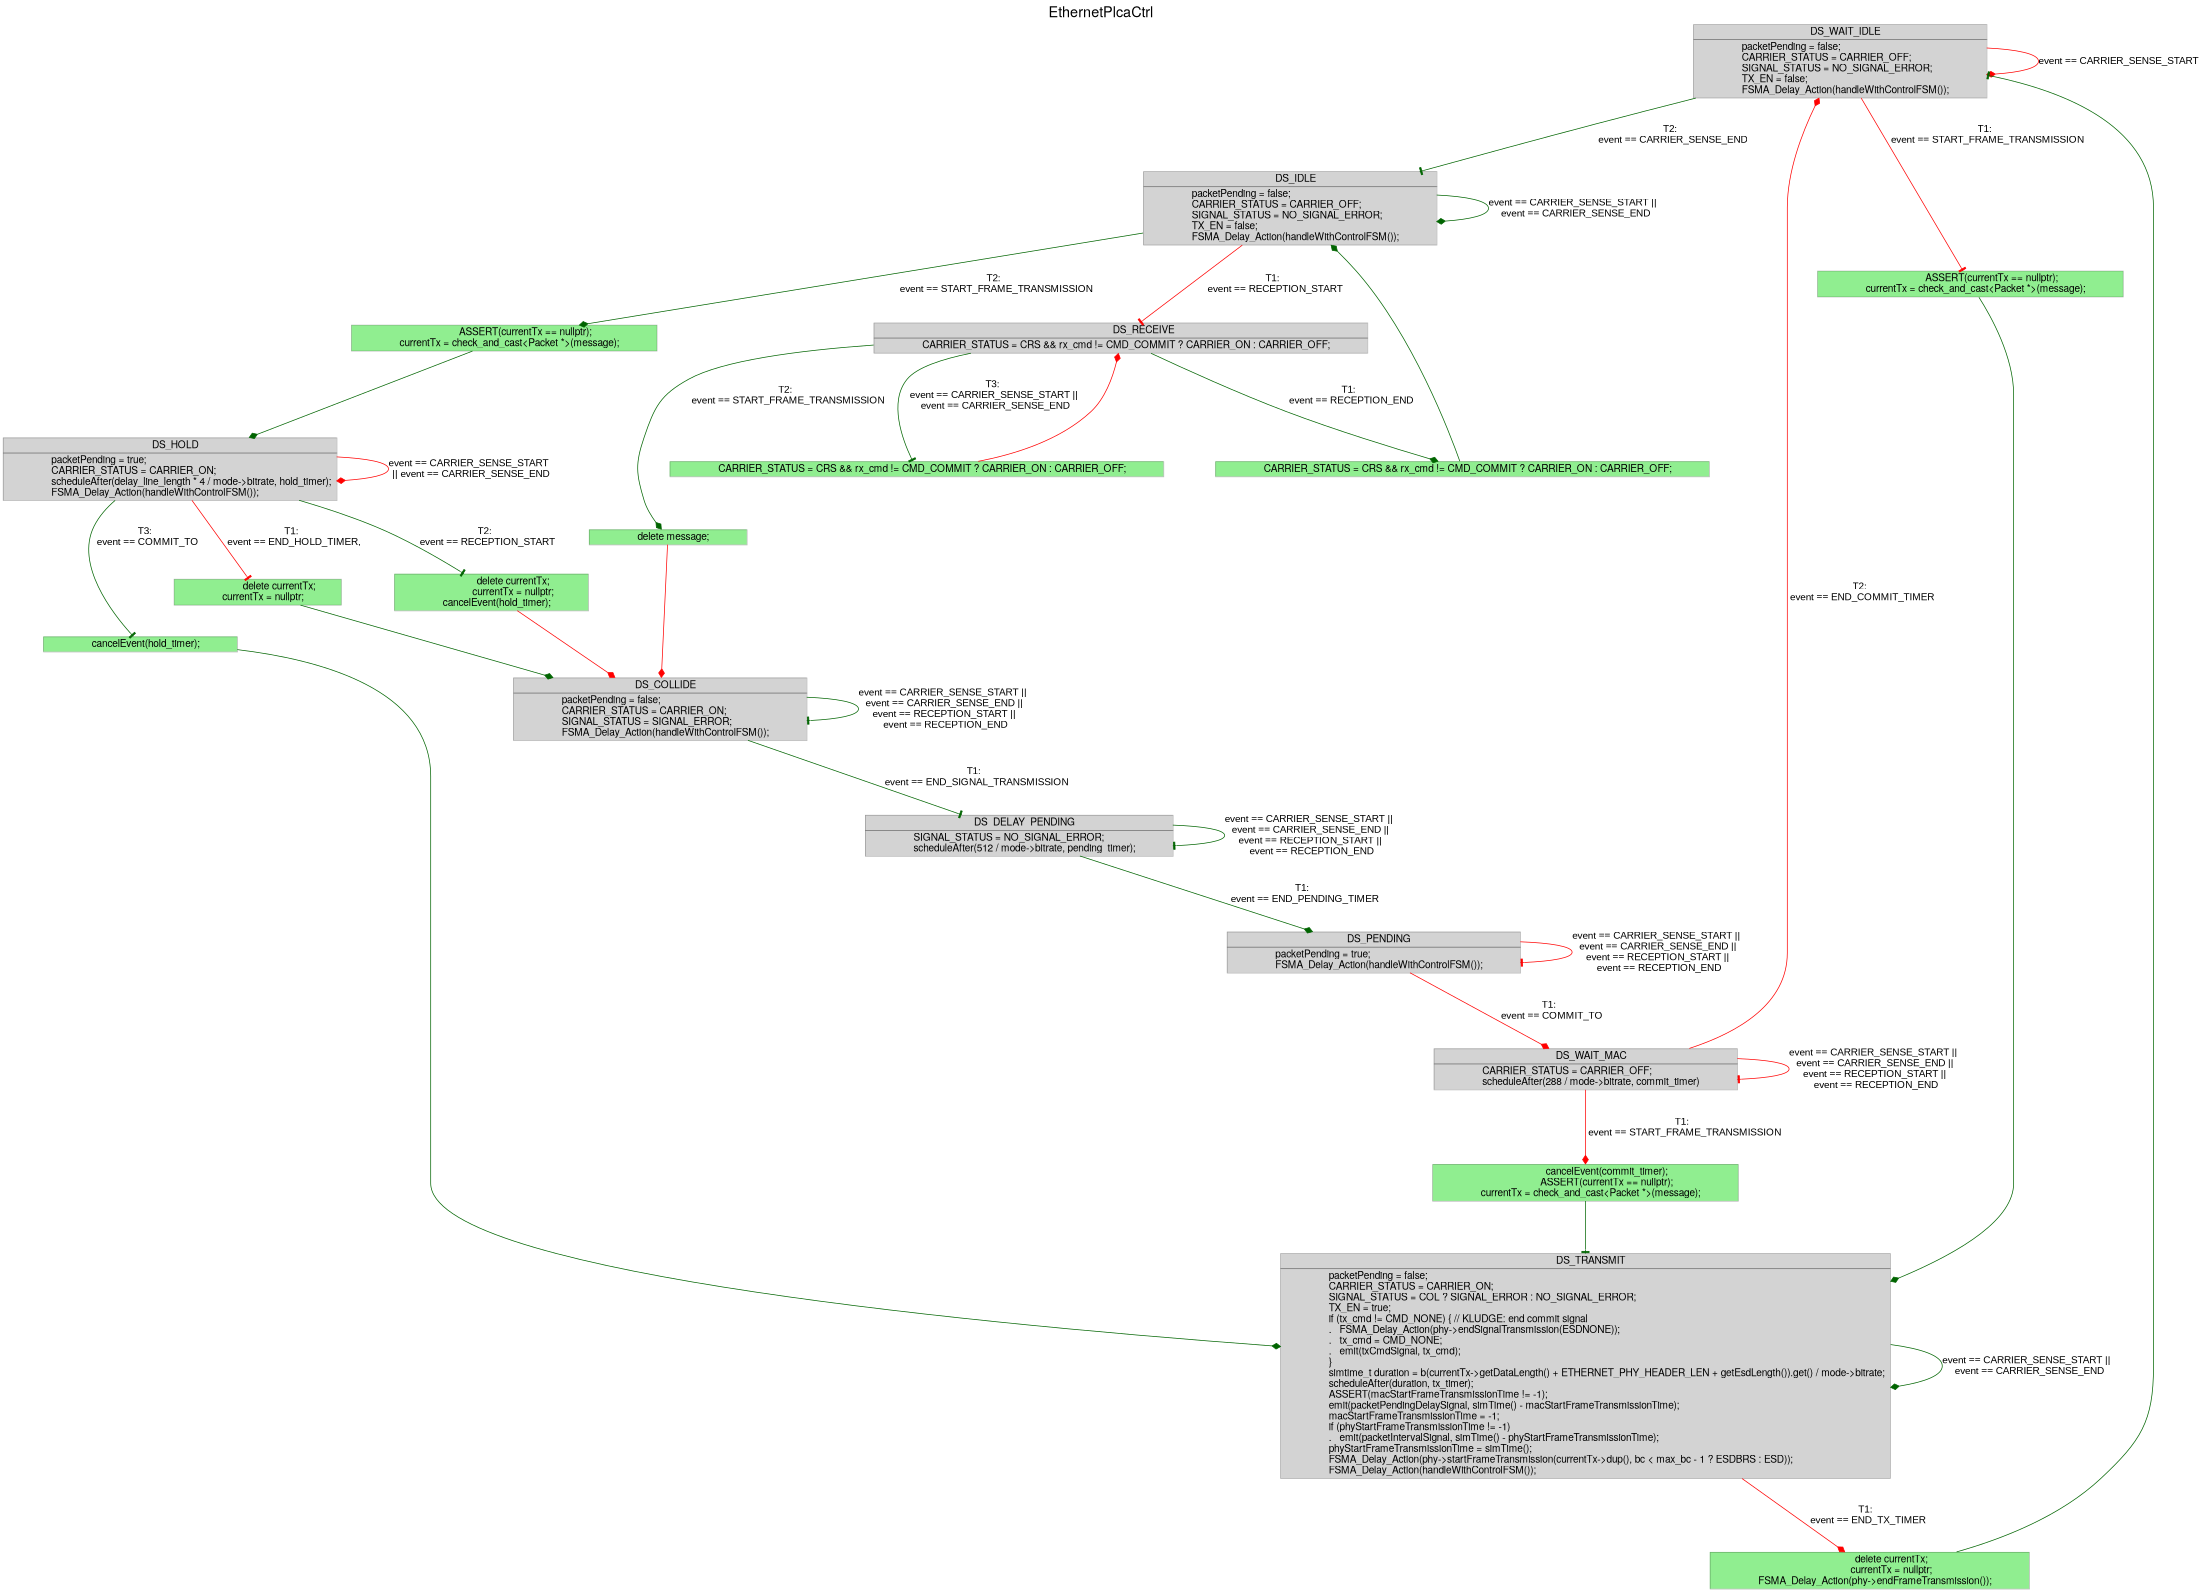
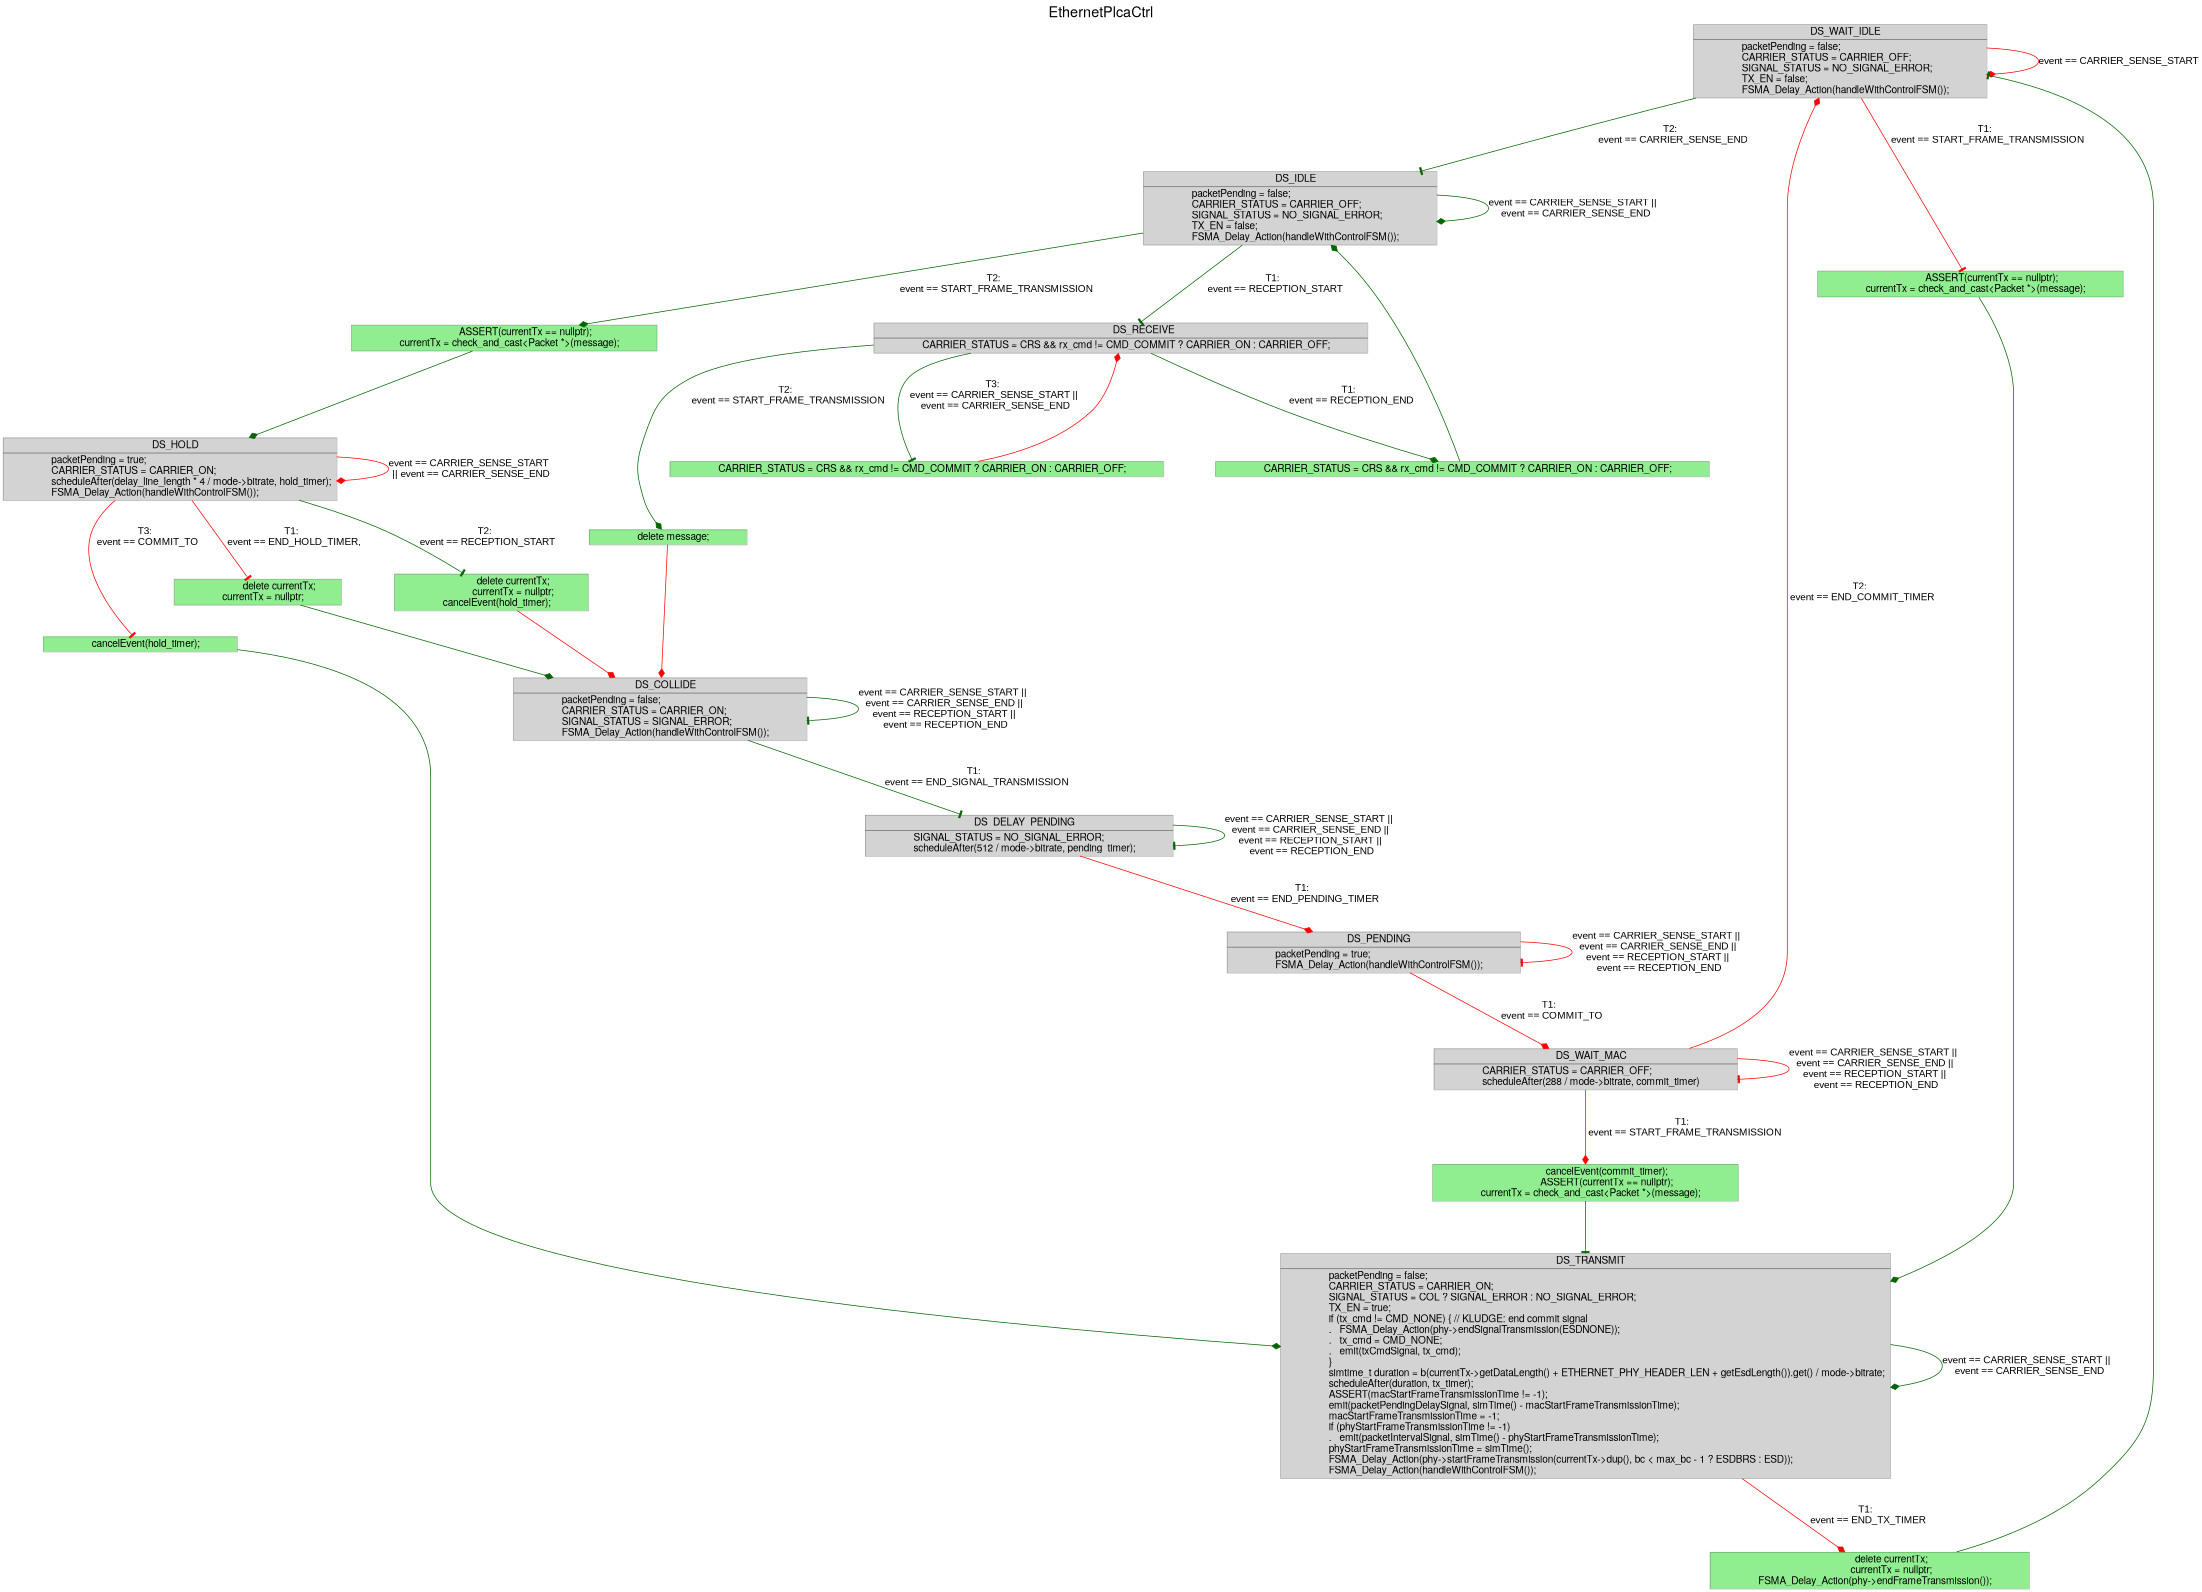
edge "DS_IDLE" -> "DS_RECEIVE": color red -> darkgreen
edge "DS_HOLD" -> "cancelEvent(hold_timer);": color darkgreen -> red
edge "DS_DELAY_PENDING" -> "DS_PENDING": color darkgreen -> red
